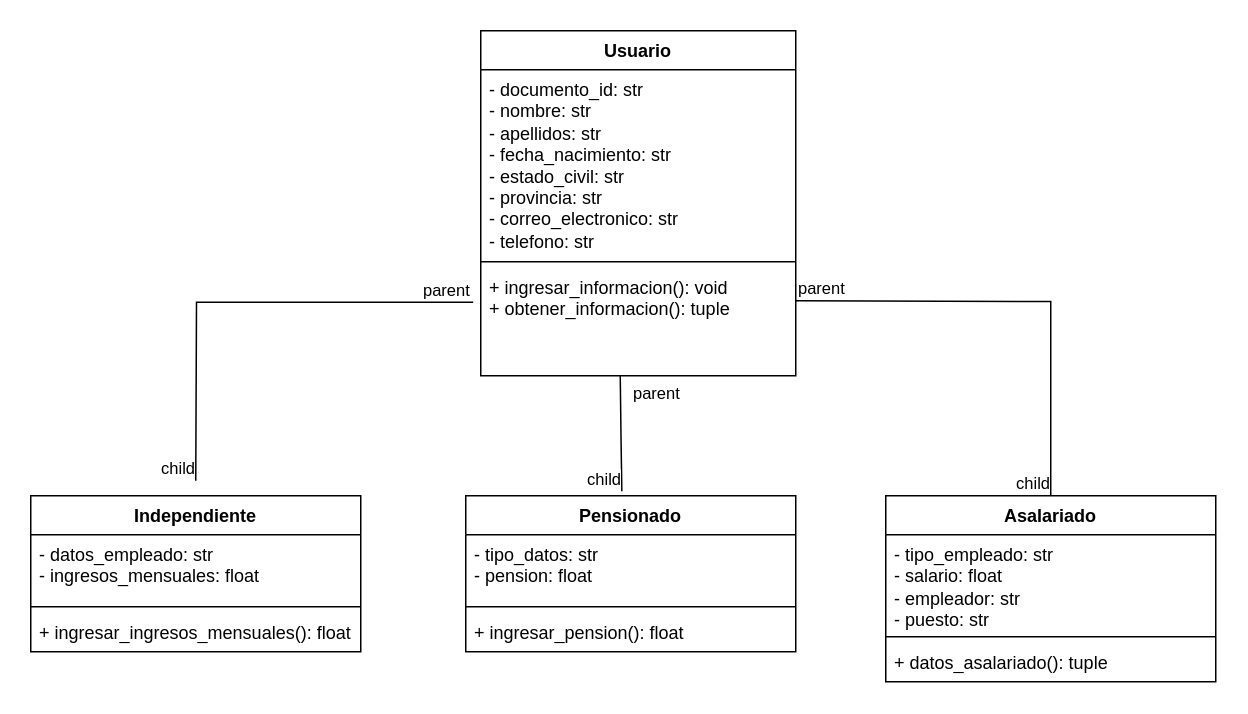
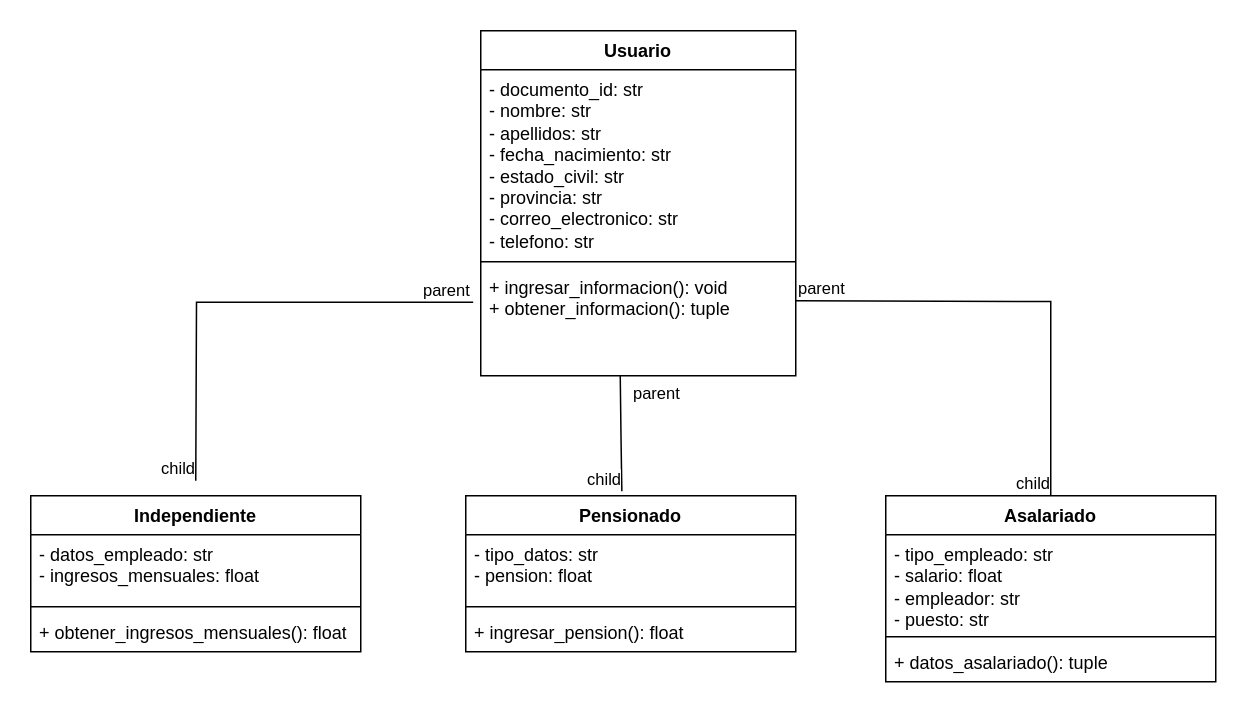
node "+ ingresar_ingresos_mensuales(): float": label "+ ingresar_ingresos_mensuales(): float" -> "+ obtener_ingresos_mensuales(): float"
